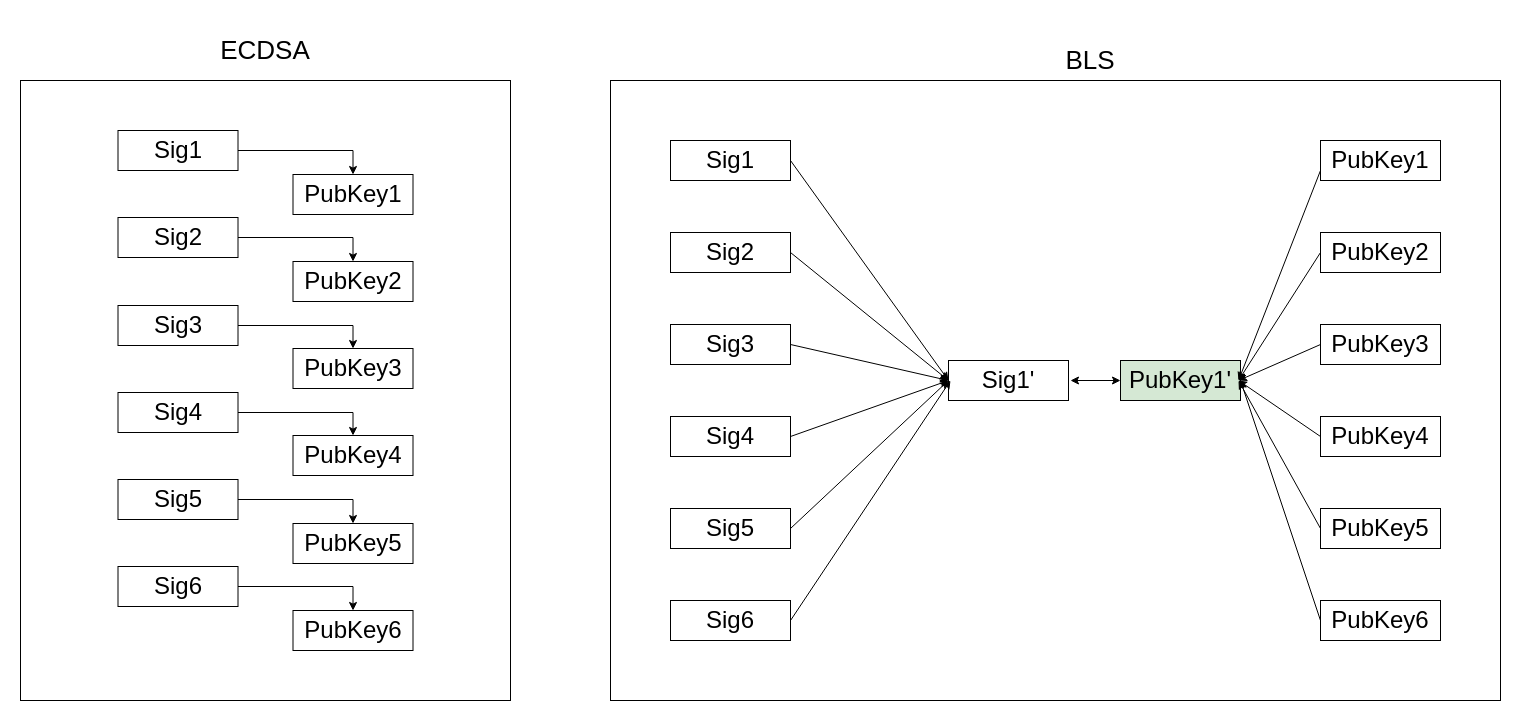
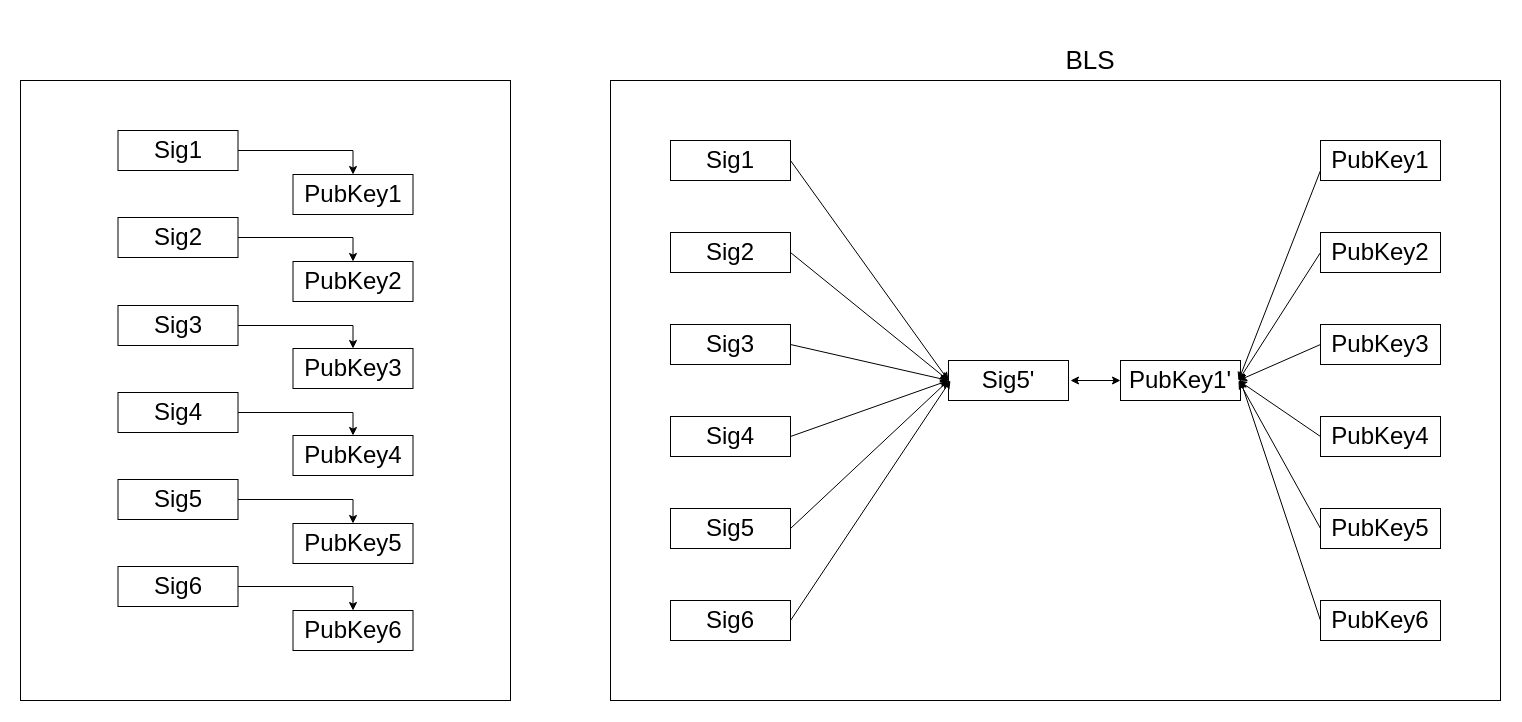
node "ECDSA": removed
node "Sig1'": label "Sig1'" -> "Sig5'"
node "PubKey1'": fillcolor #d5e8d4 -> #ffffff
